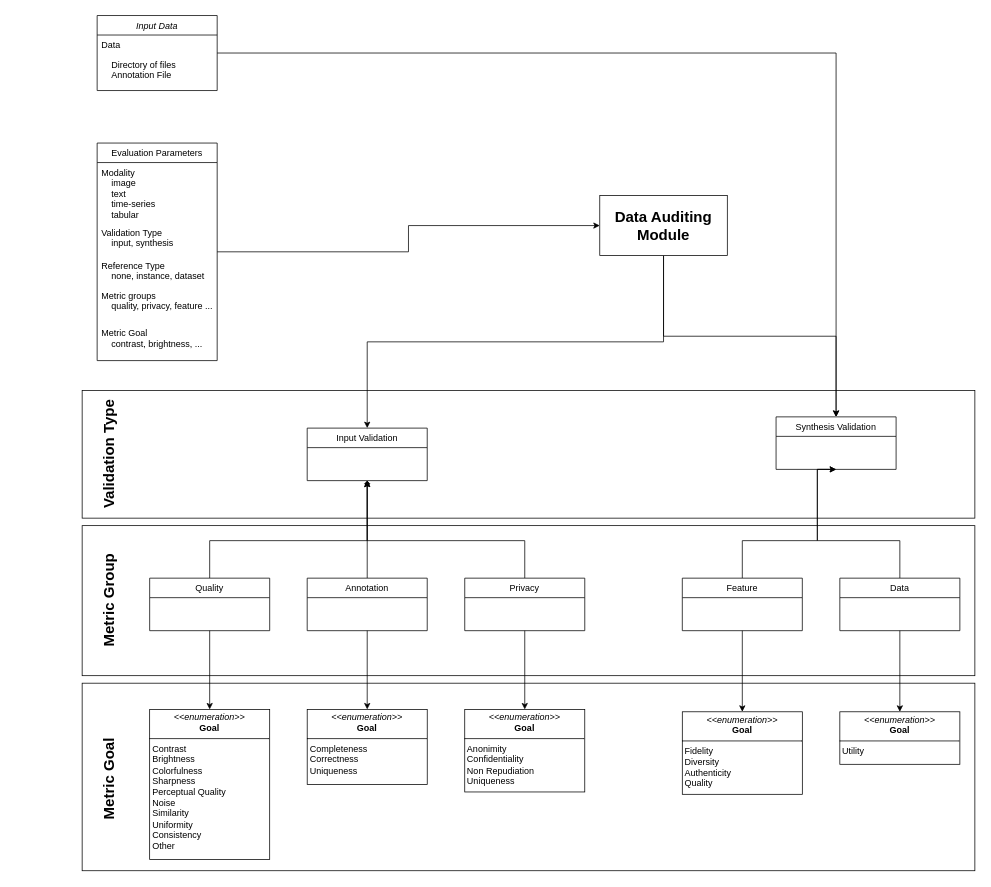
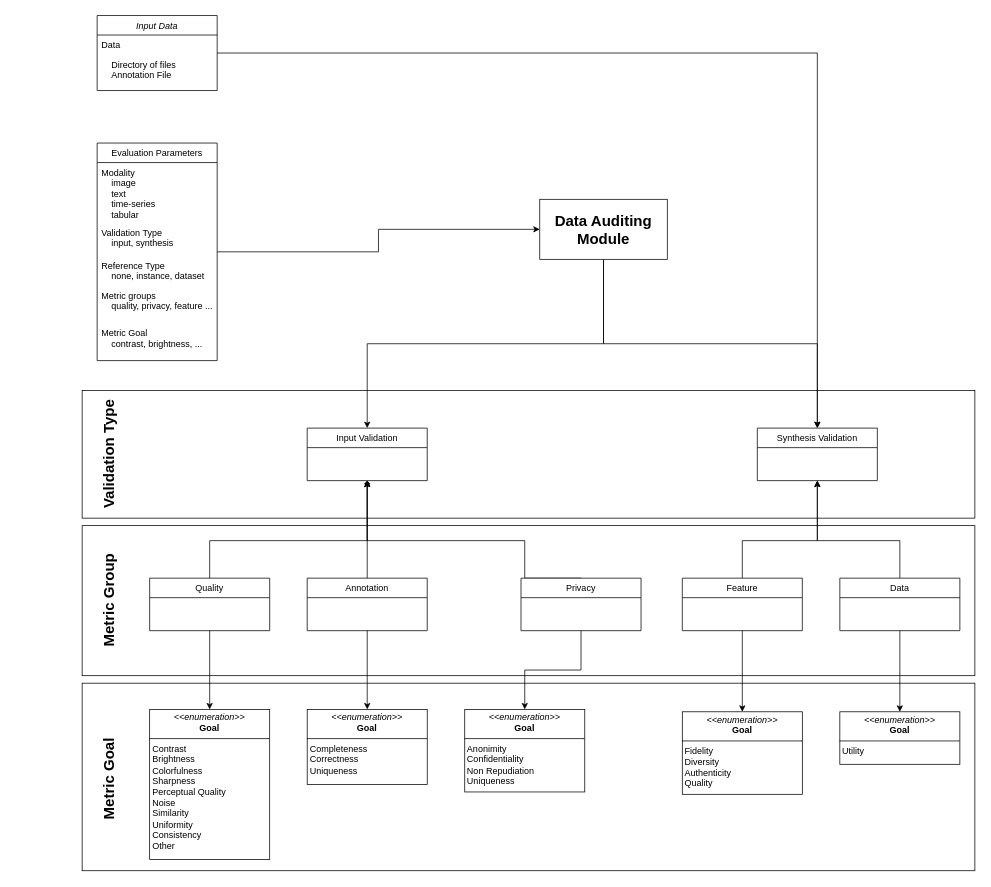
node "Data Auditing Module": moved (663, 225) -> (603, 229)
node "Synthesis Validation": moved (836, 443) -> (817, 454)
node "Privacy": moved (525, 604) -> (581, 604)
